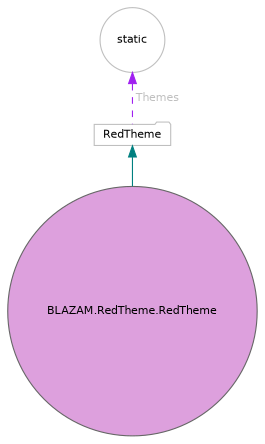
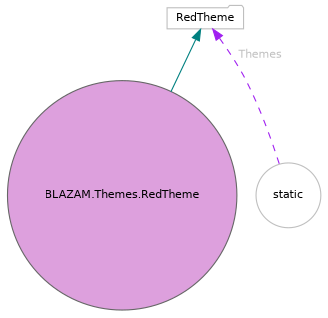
edge "RedTheme" -> "static": reversed
node "BLAZAM.RedTheme.RedTheme": label "BLAZAM.RedTheme.RedTheme" -> "BLAZAM.Themes.RedTheme"
